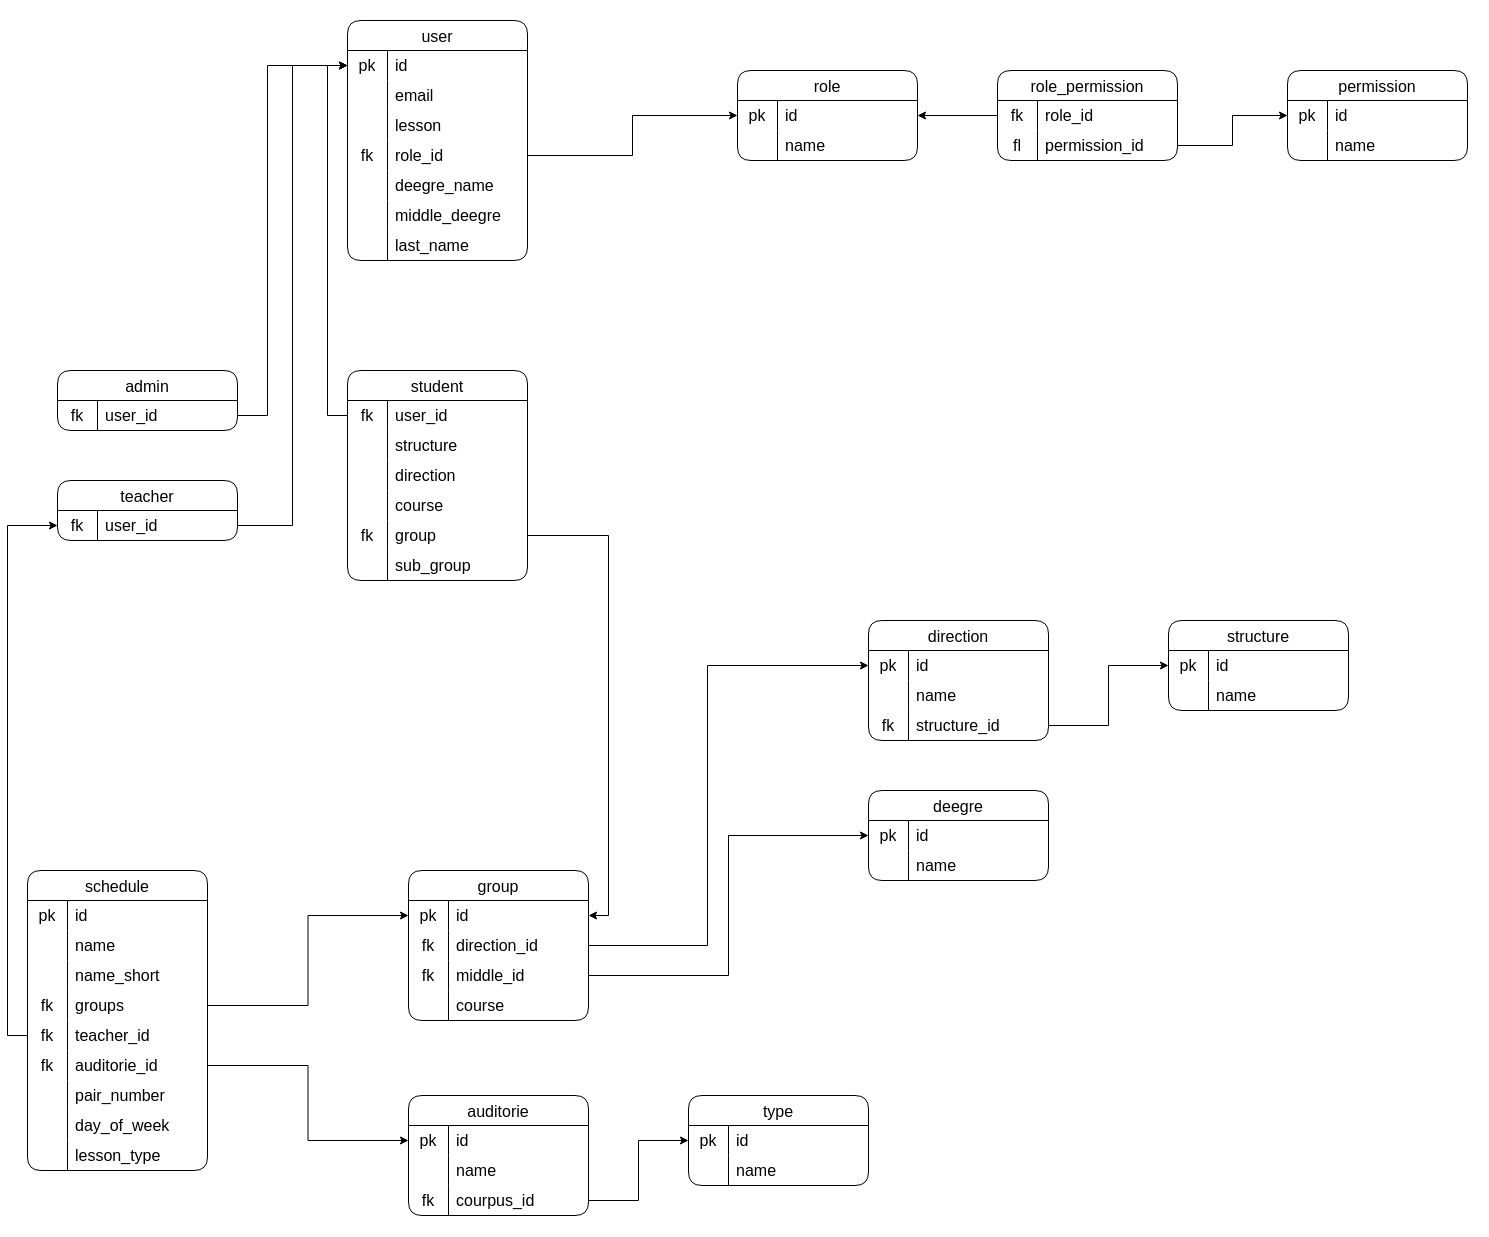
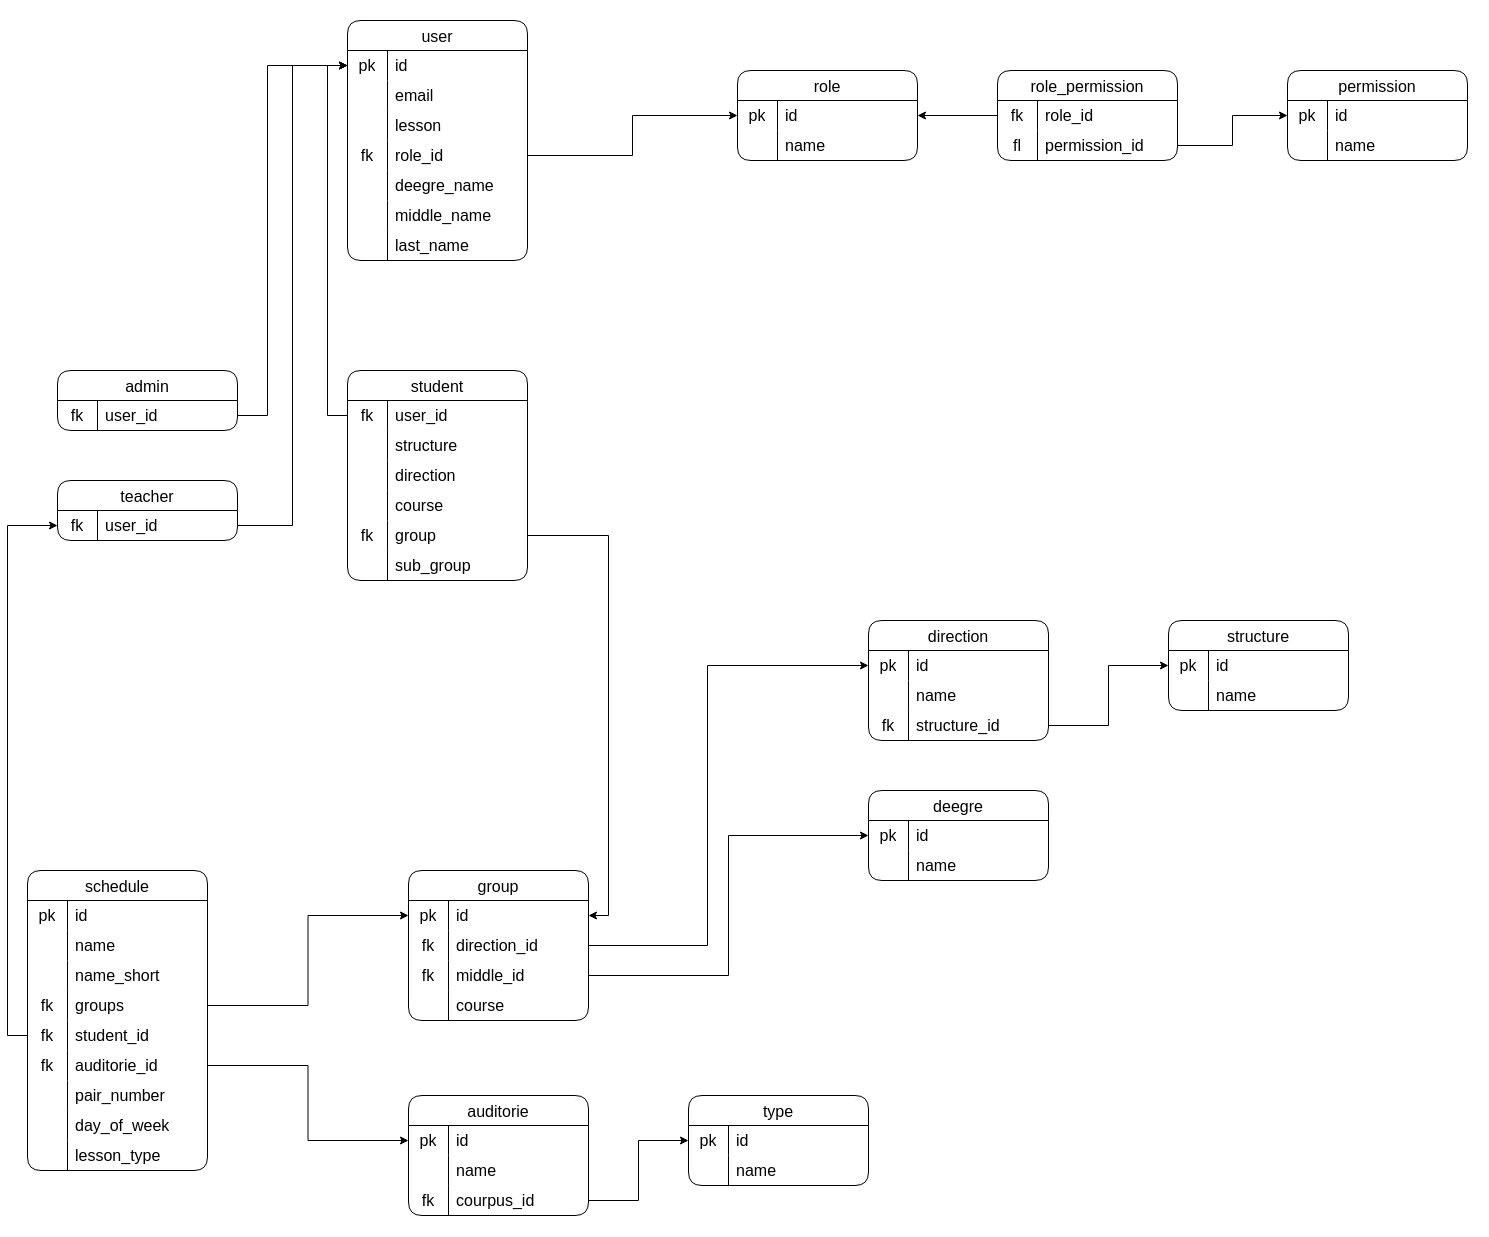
node "middle_deegre": label "middle_deegre" -> "middle_name"
node "teacher_id": label "teacher_id" -> "student_id"
